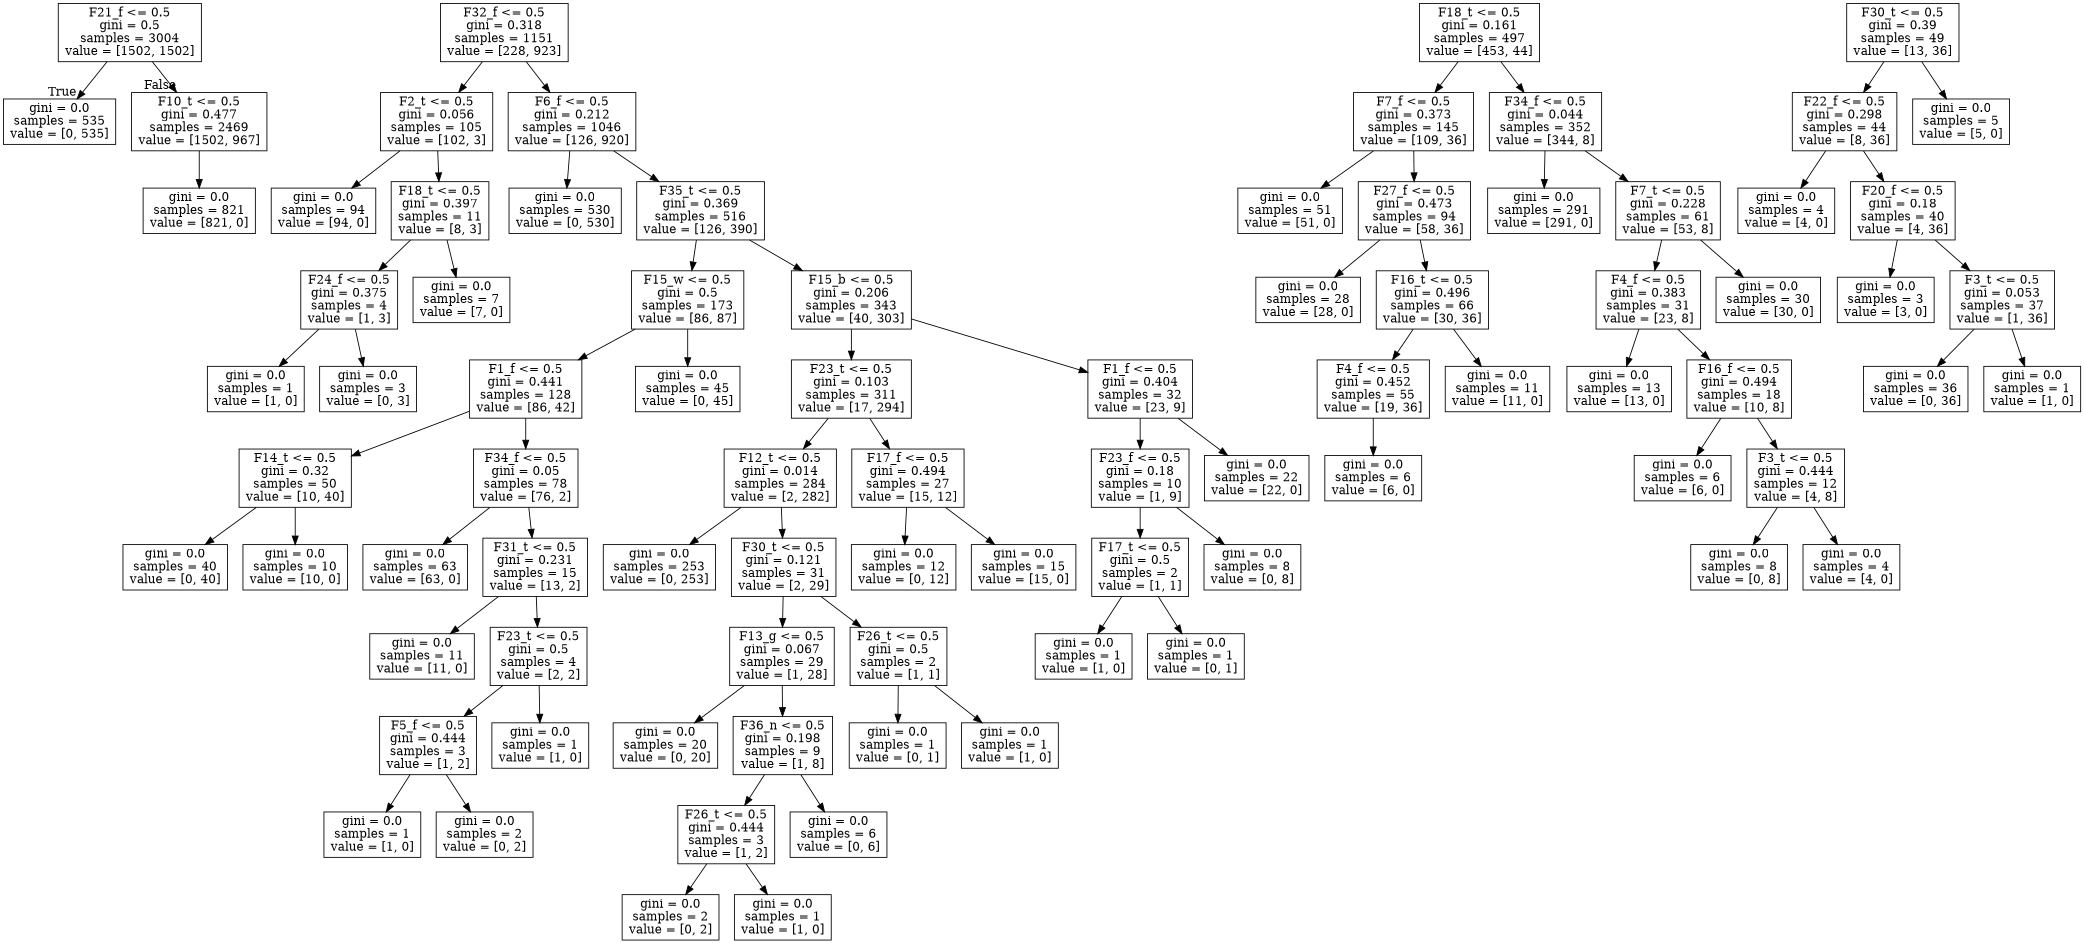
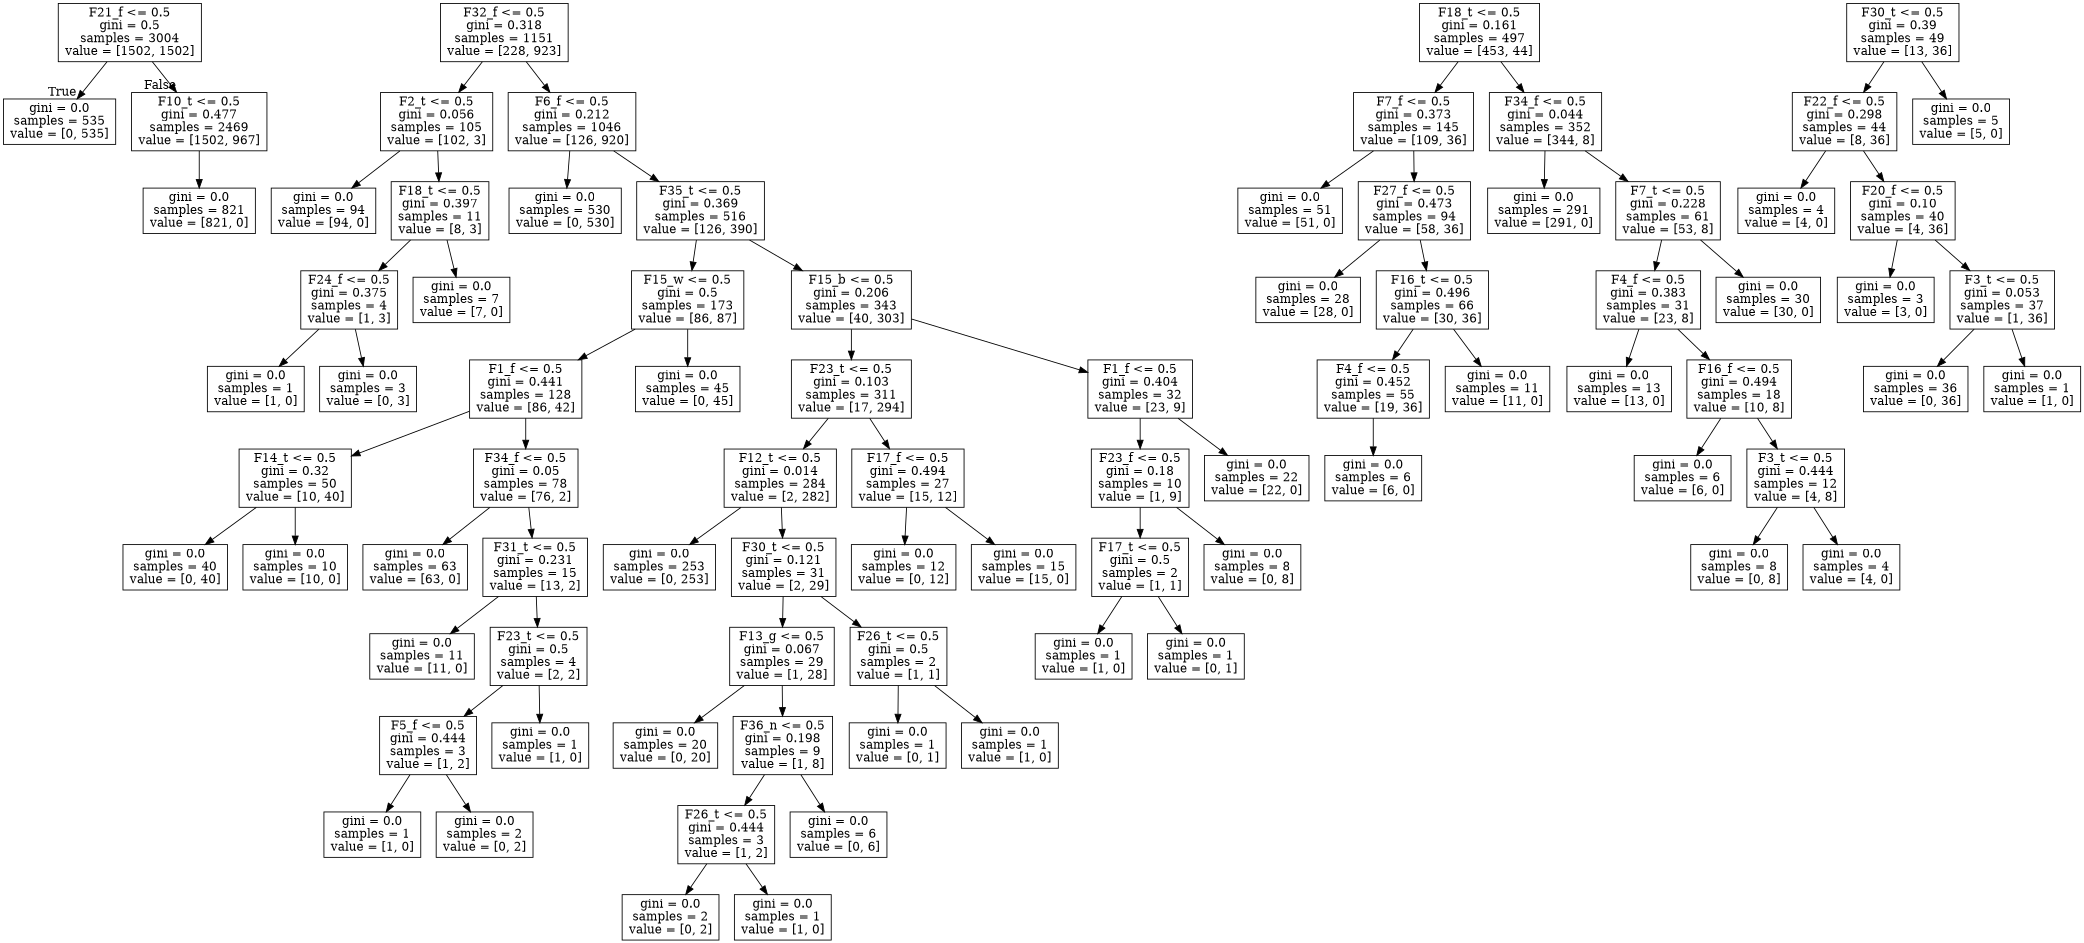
node "F20_f <= 0.5 gini = 0.18 samples = 40 value = [4, 36]": label "F20_f <= 0.5 gini = 0.18 samples = 40 value = [4, 36]" -> "F20_f <= 0.5 gini = 0.10 samples = 40 value = [4, 36]"
